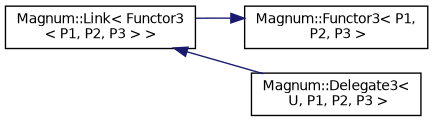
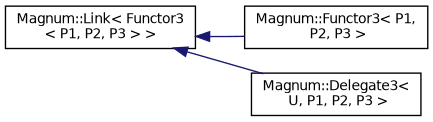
edge "Magnum::Link< Functor3 < P1, P2, P3 > >" -> "Magnum::Functor3< P1, P2, P3 >": reversed
